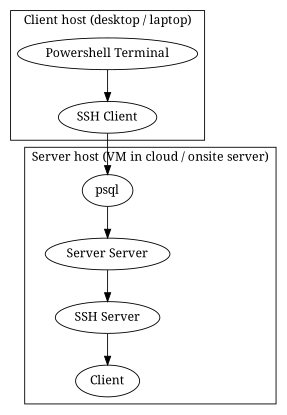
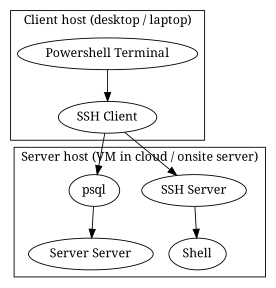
edge "Server Server" -> "SSH Server": now "SSH Client" -> "SSH Server"
node "Client": label "Client" -> "Shell"
